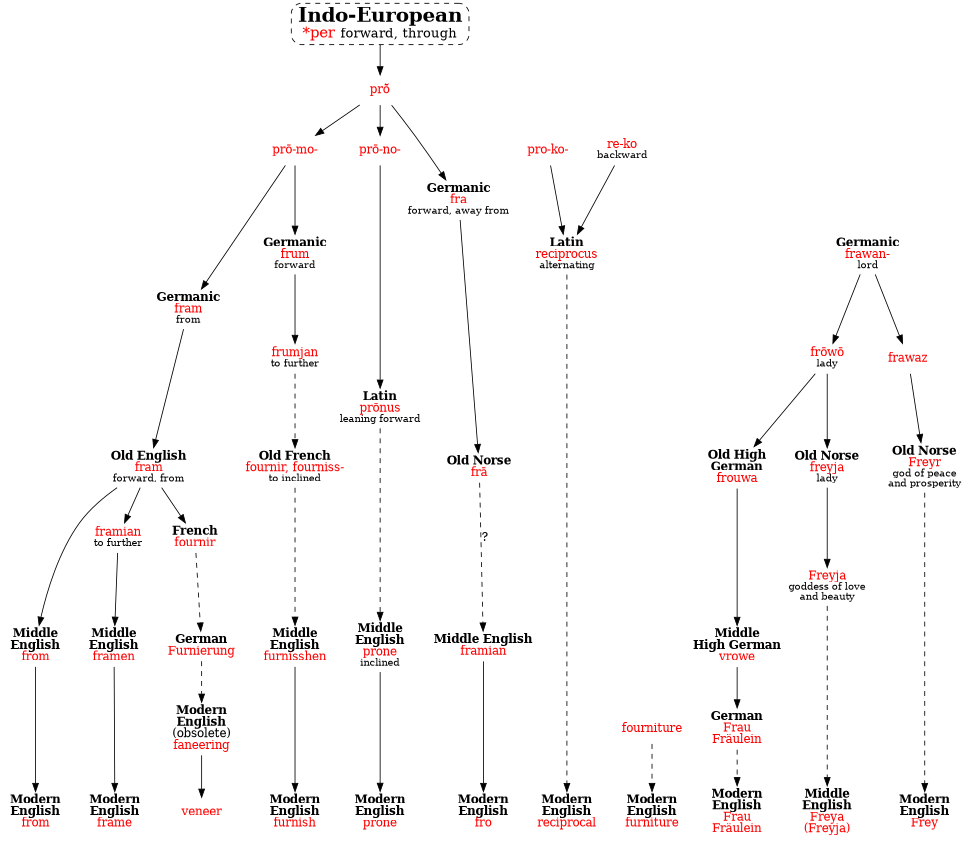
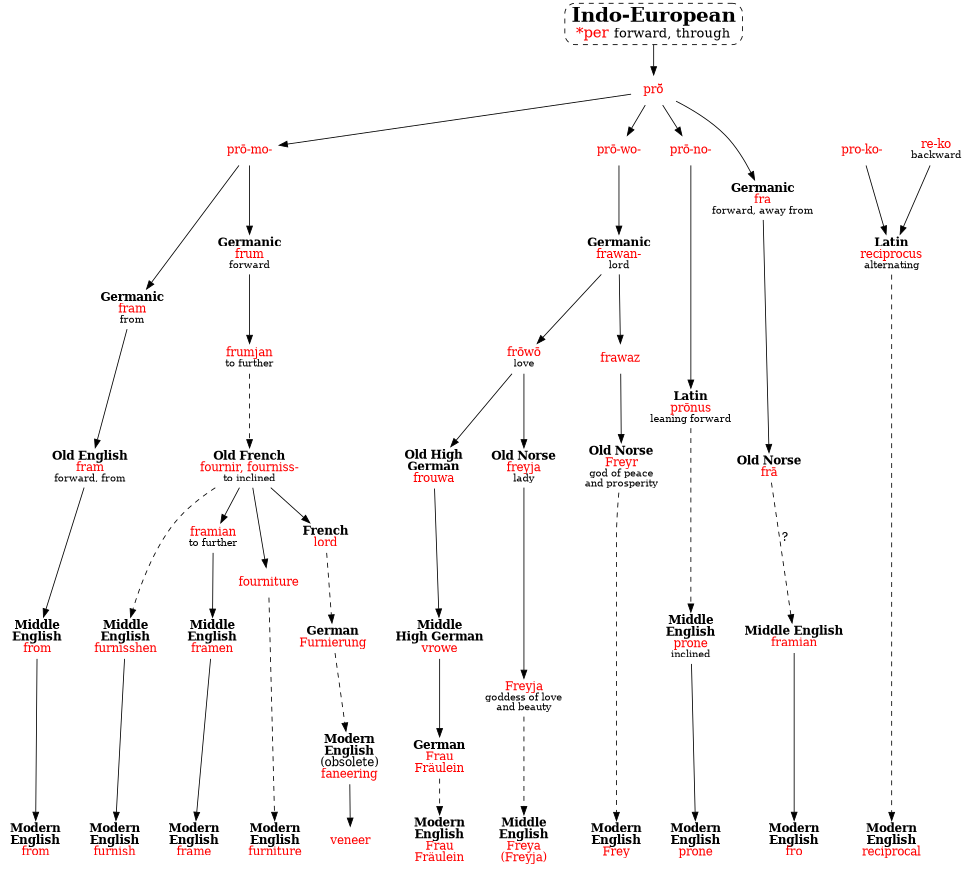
node "prō-wo-": added
node "frōwō": text "lady" -> "love"
edge "Old English" -> "framian": now "Old French" -> "framian"
edge "Old English" -> "French": now "Old French" -> "French"
edge "Old French" -> "fourniture": added
node "French": text "fournir" -> "lord"
